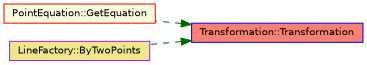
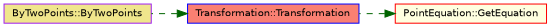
edge "PointEquation::GetEquation" -> "Transformation::Transformation": reversed
node "LineFactory::ByTwoPoints": label "LineFactory::ByTwoPoints" -> "ByTwoPoints::ByTwoPoints"
